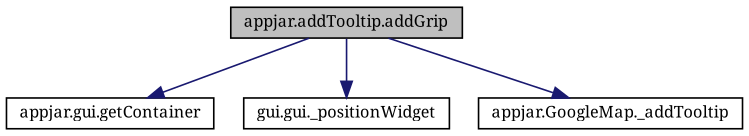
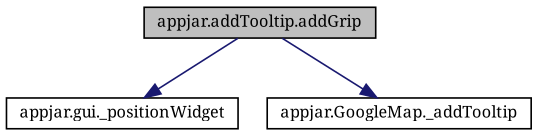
node "appjar.gui.getContainer": removed
node "gui.gui._positionWidget": label "gui.gui._positionWidget" -> "appjar.gui._positionWidget"
